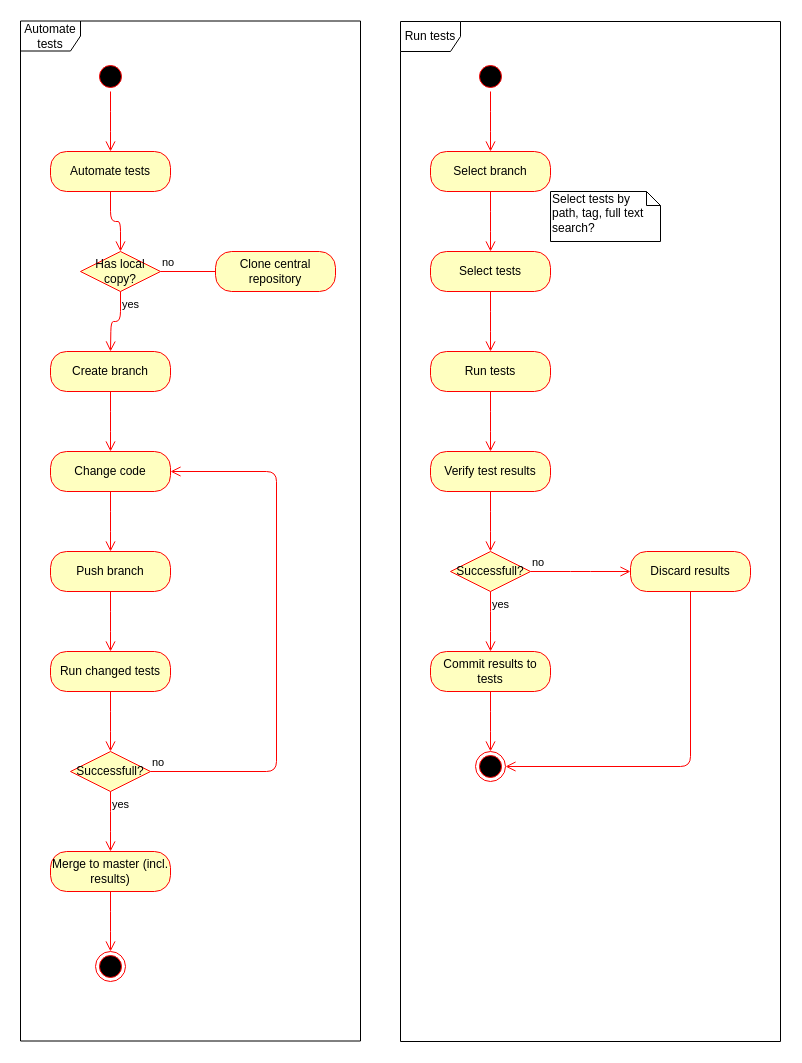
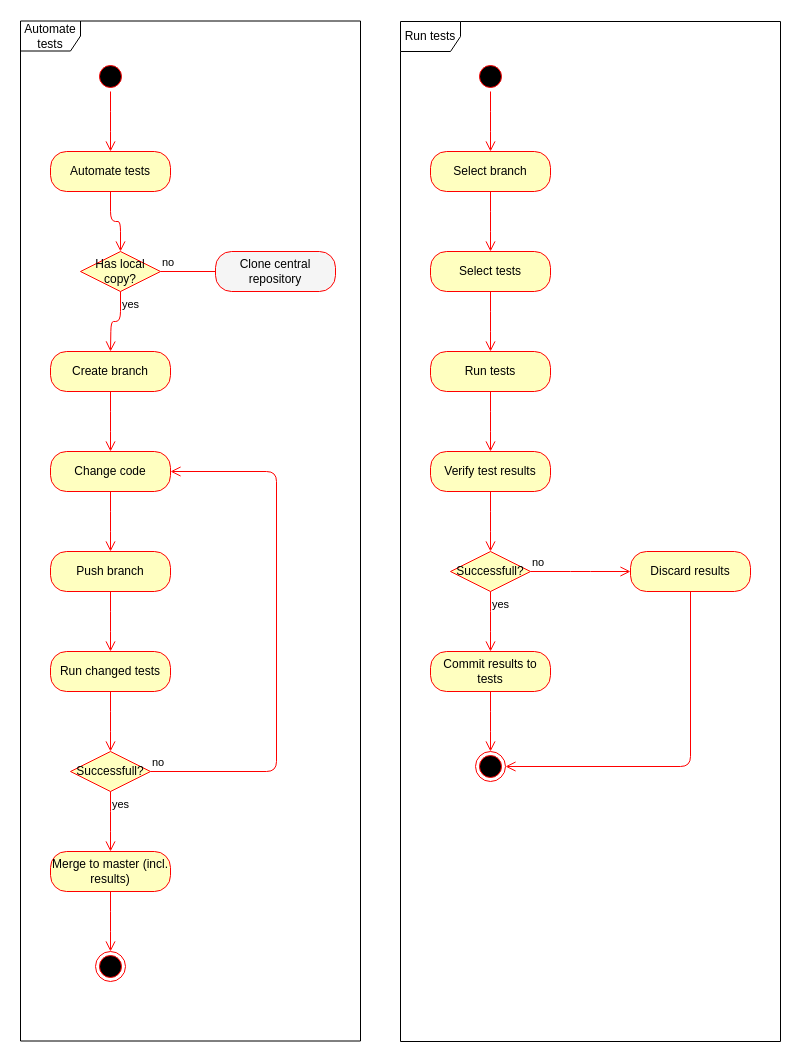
node "Select tests by path, tag, full text search?": removed
node "Clone central repository": fillcolor #ffffc0 -> #f5f5f5
